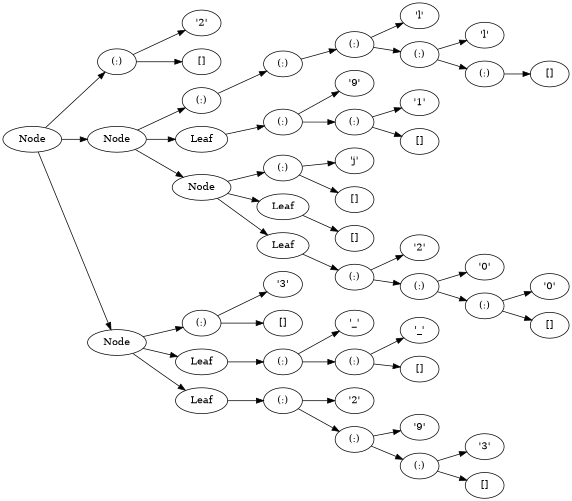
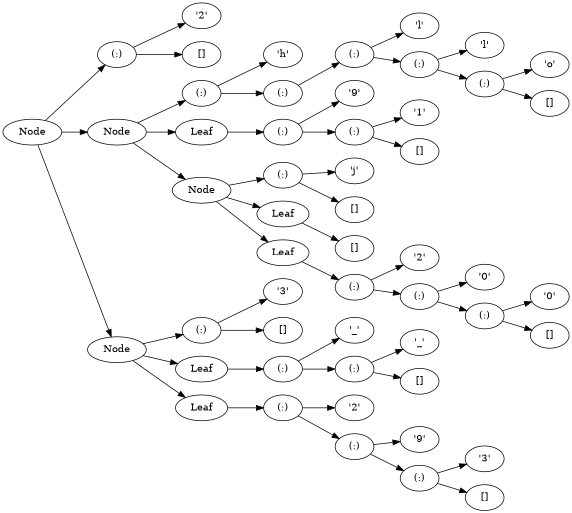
node "'h'": added
node "'o'": added
